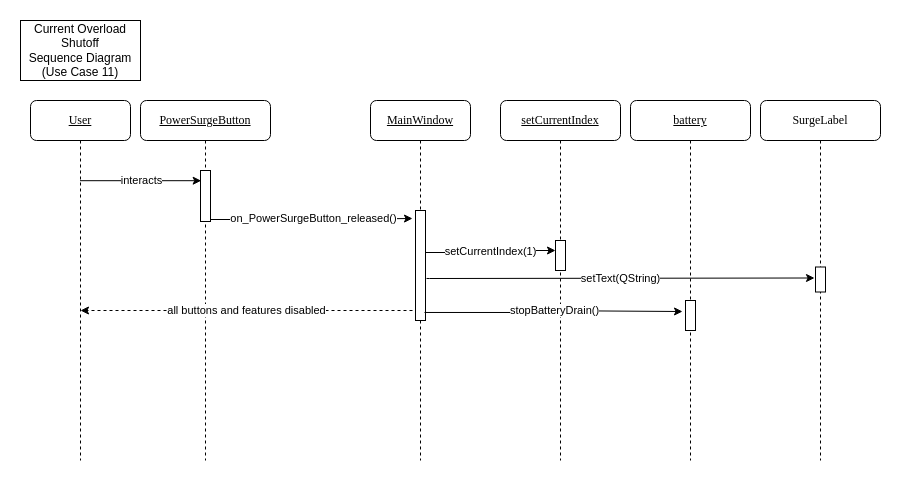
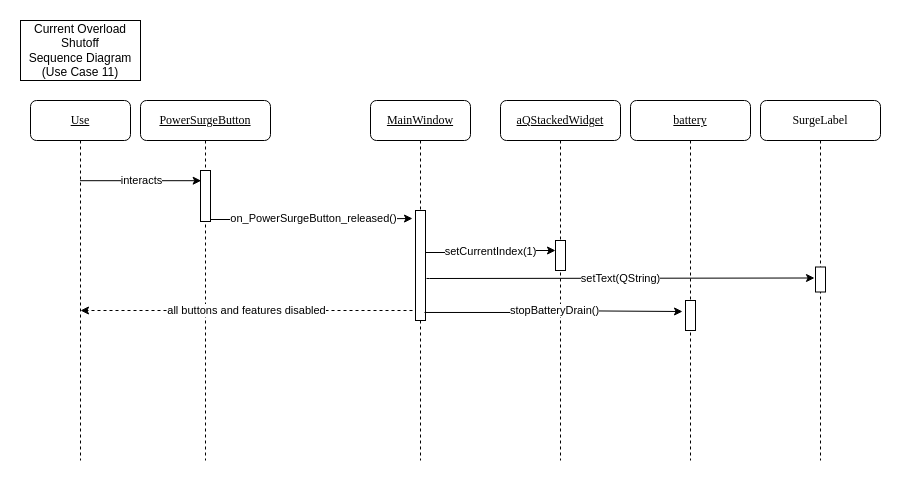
node "User": label "User" -> "Use"
node "setCurrentIndex": label "setCurrentIndex" -> "aQStackedWidget"
